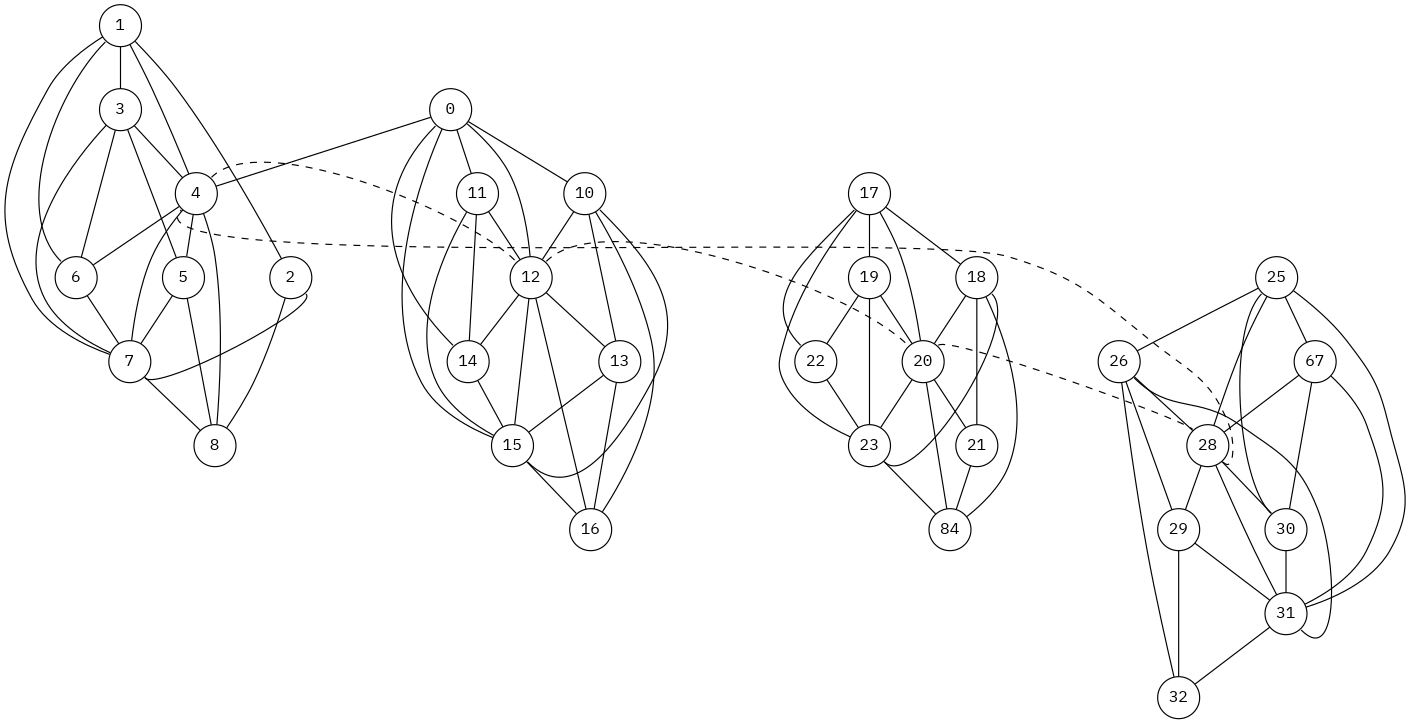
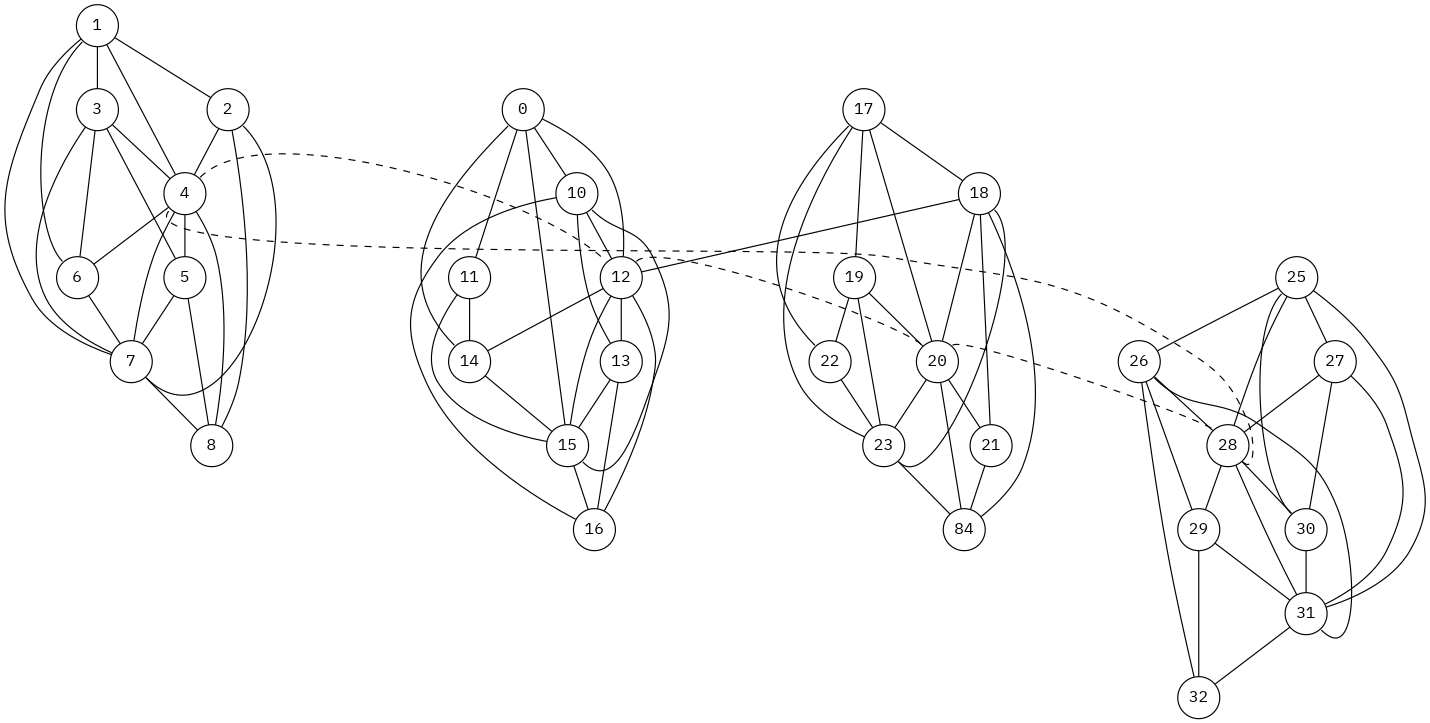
edge "0" -- "4": now "2" -- "4"
edge "11" -- "12": now "18" -- "12"
node "67": label "67" -> "27"
